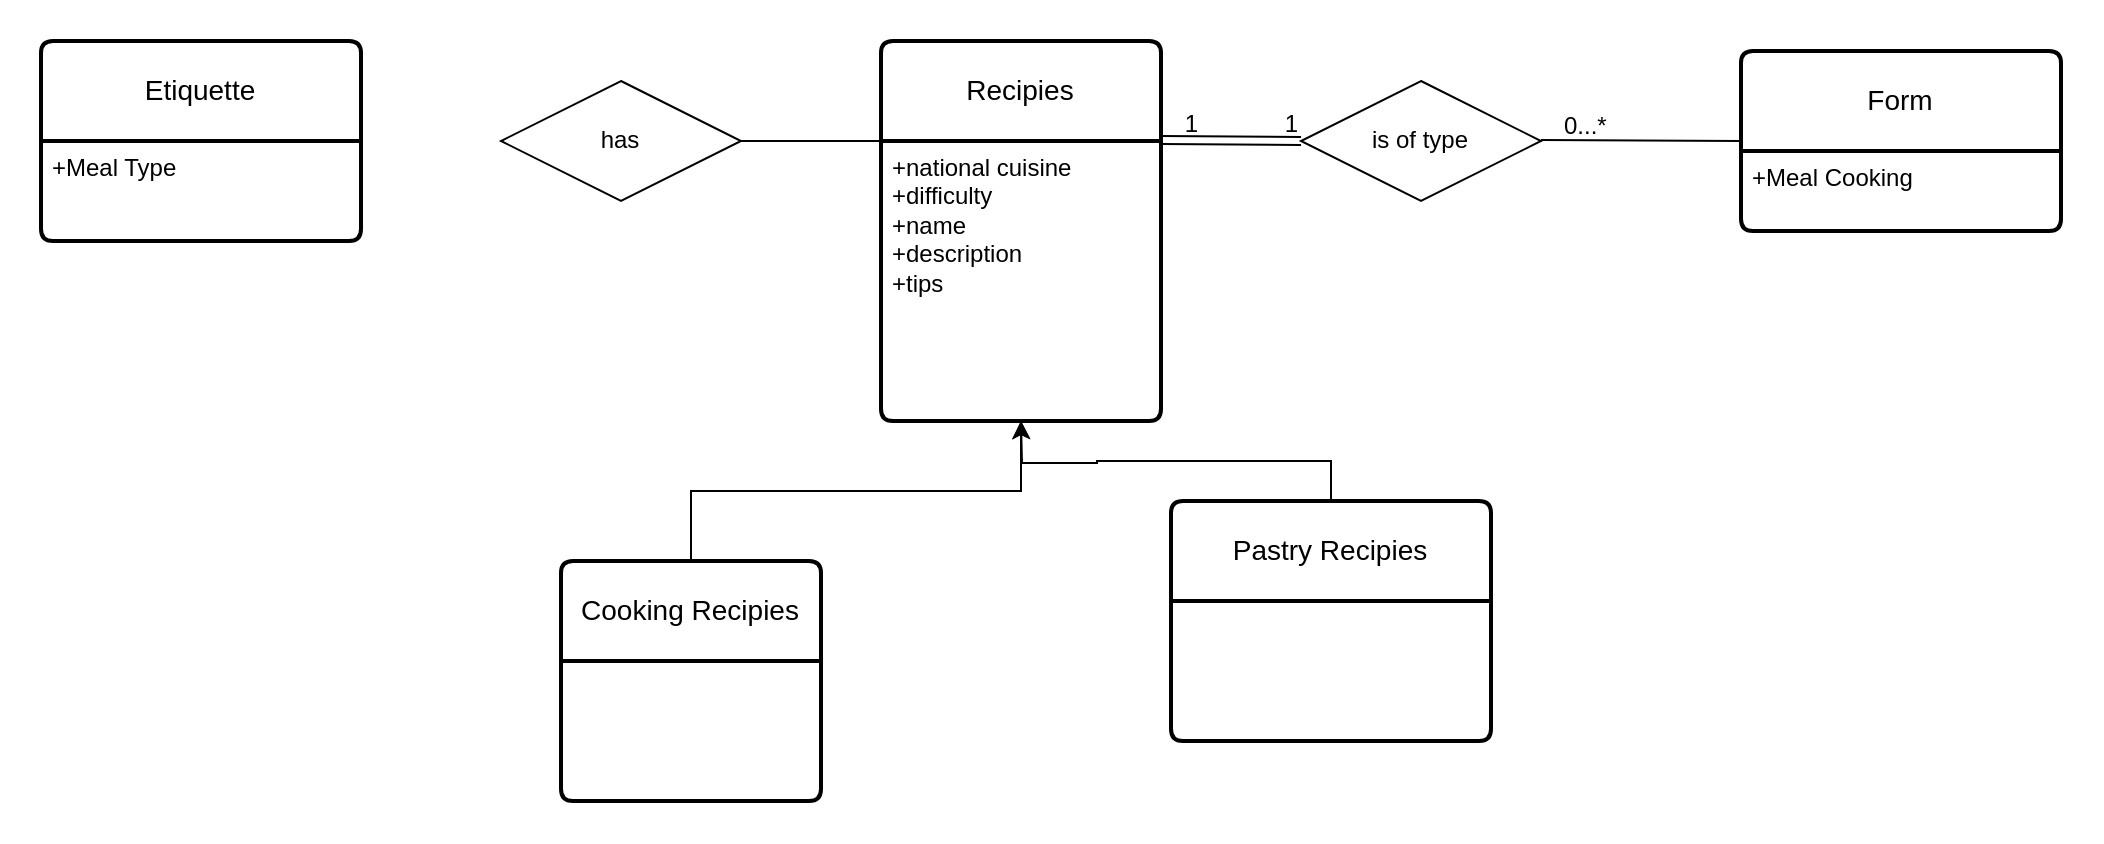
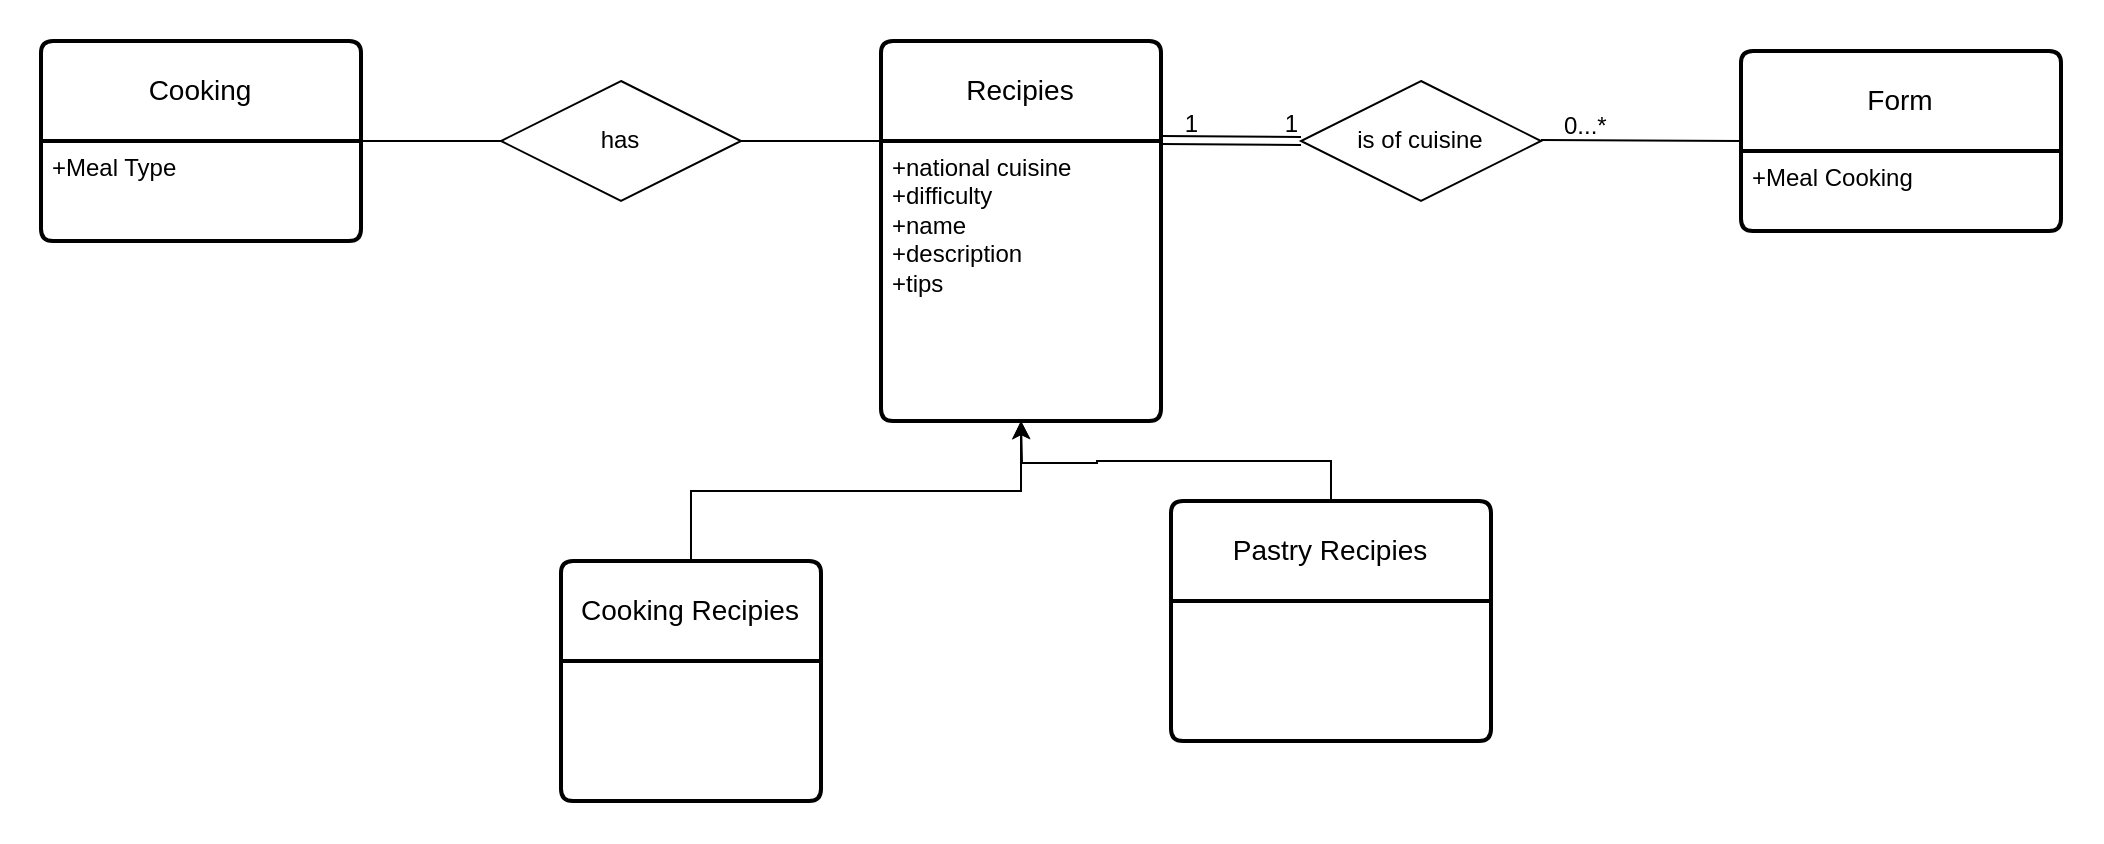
node "Etiquette": label "Etiquette" -> "Cooking"
edge "has" -- "+Meal Type": added
node "is of type": label "is of type" -> "is of cuisine"
